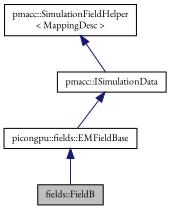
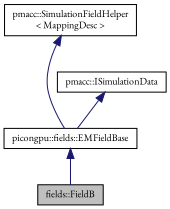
edge "pmacc::ISimulationData" -> "pmacc::SimulationFieldHelper < MappingDesc >": now "picongpu::fields::EMFieldBase" -> "pmacc::SimulationFieldHelper < MappingDesc >"
